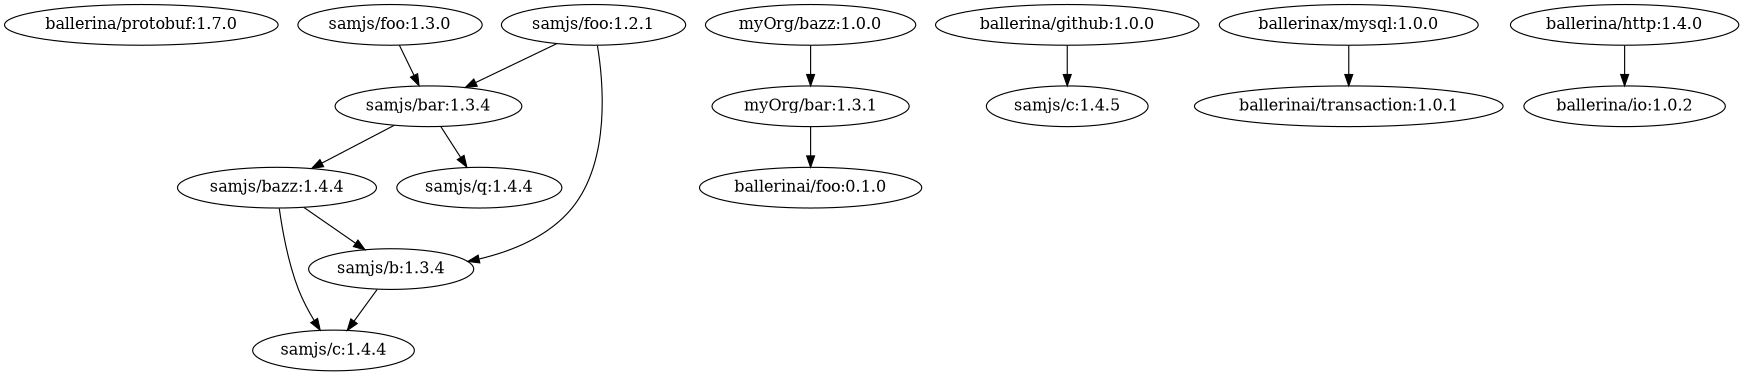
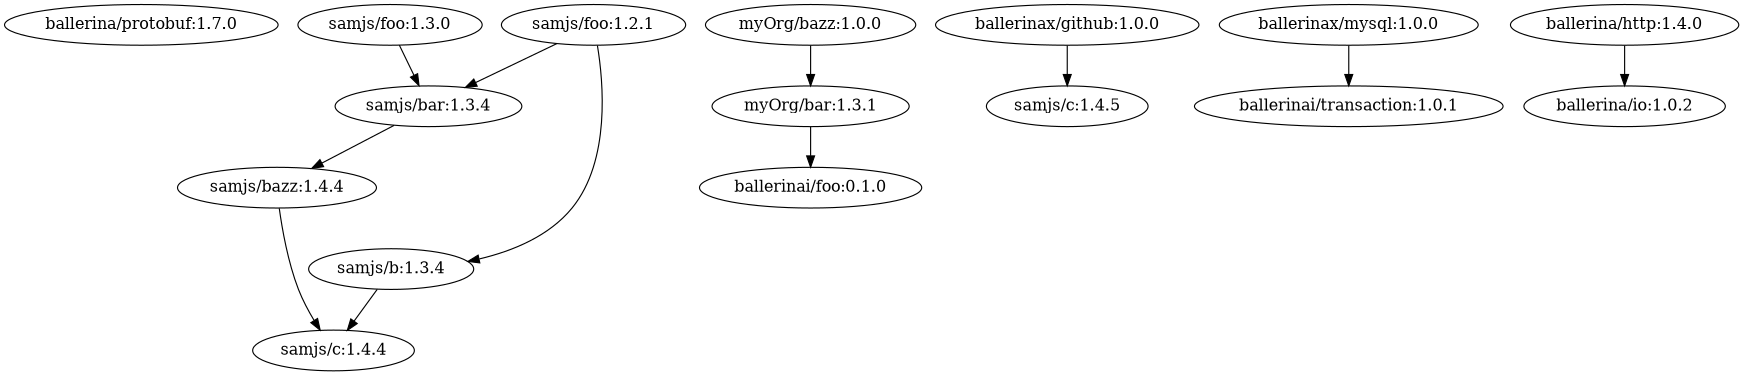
node "ballerina/github:1.0.0": label "ballerina/github:1.0.0" -> "ballerinax/github:1.0.0"
node "samjs/q:1.4.4": removed
edge "samjs/bazz:1.4.4" -> "samjs/b:1.3.4": removed
